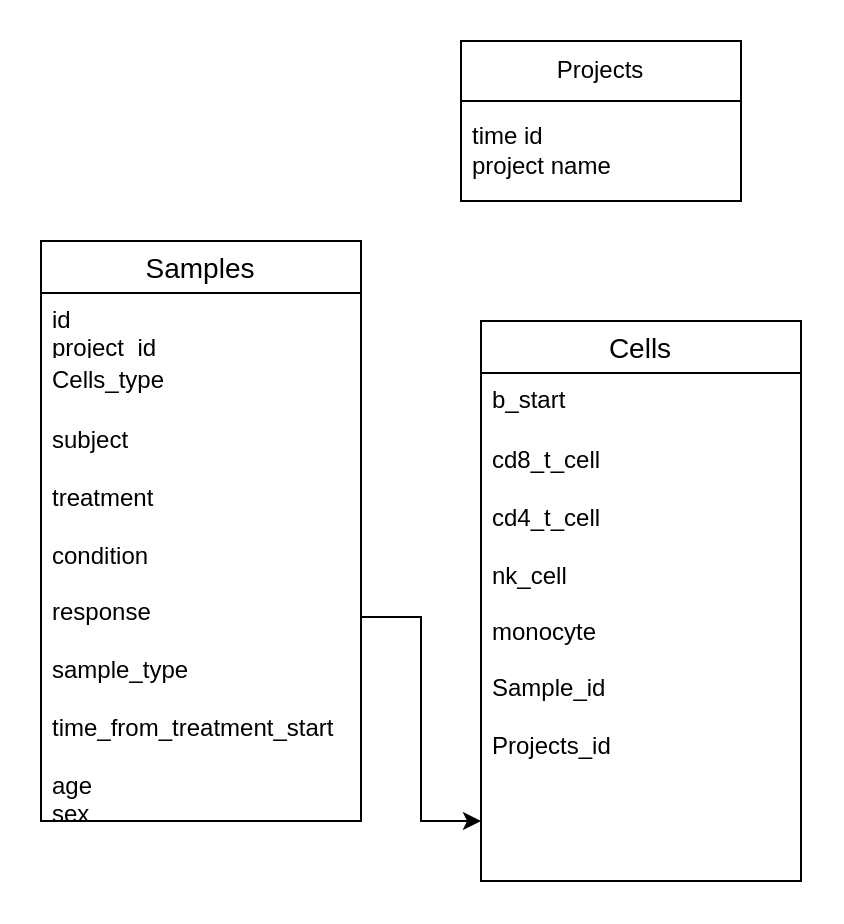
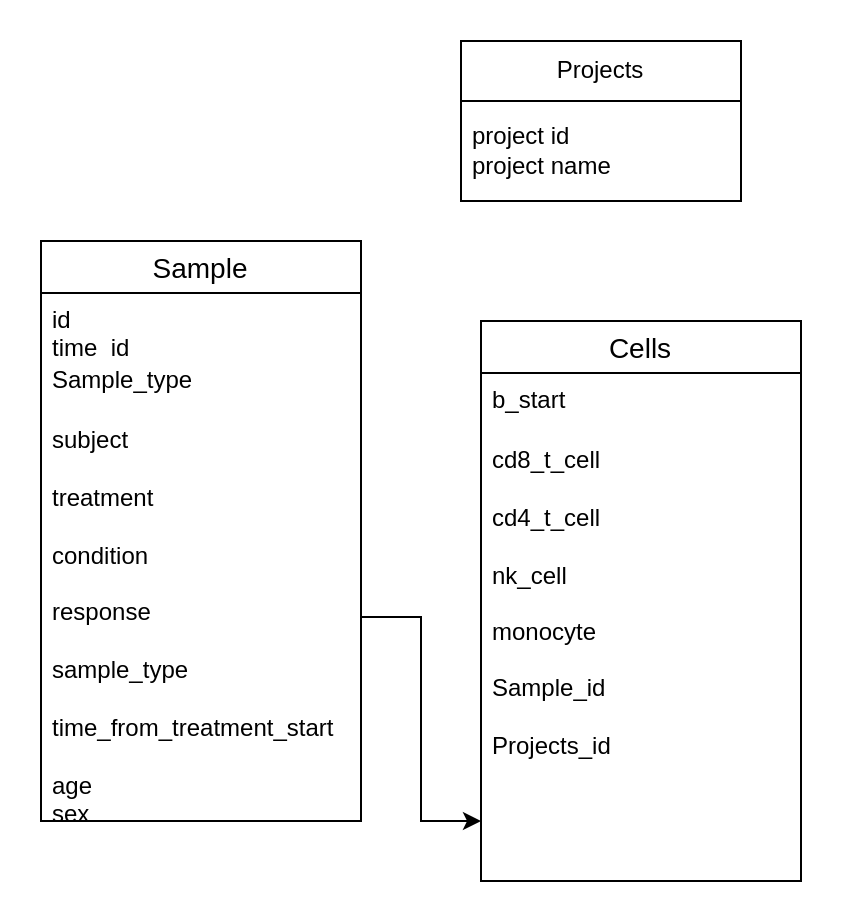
node "time id project name": label "time id project name" -> "project id project name"
node "Samples": label "Samples" -> "Sample"
node "id project_id": label "id project_id" -> "id time_id"
node "Cells_type": label "Cells_type" -> "Sample_type"
